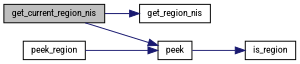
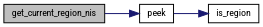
node "get_region_nis": removed
node "peek_region": removed
